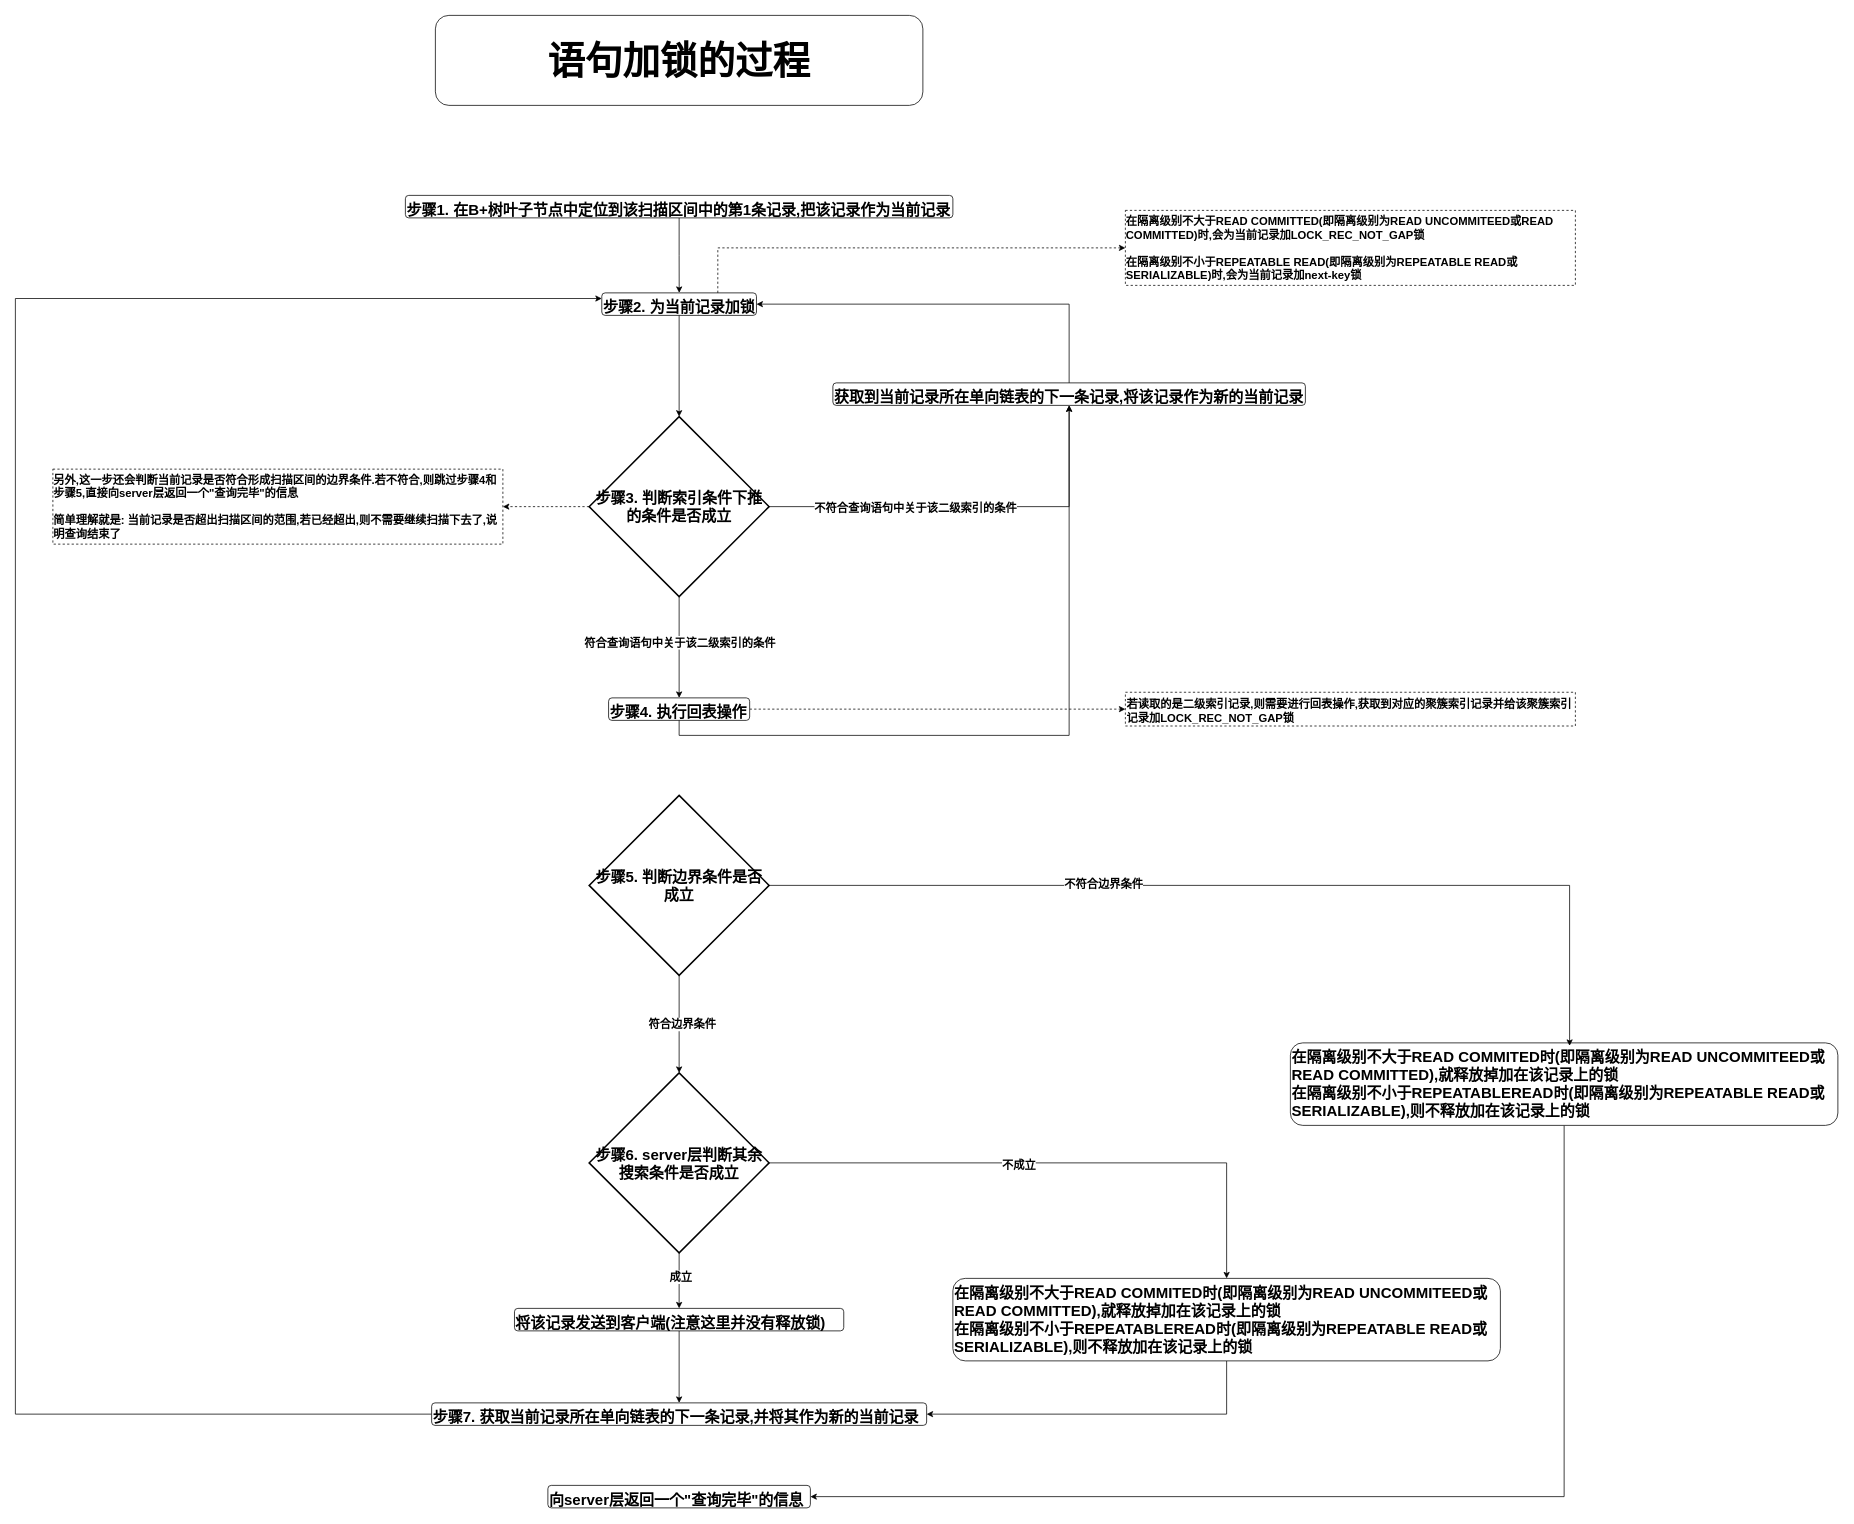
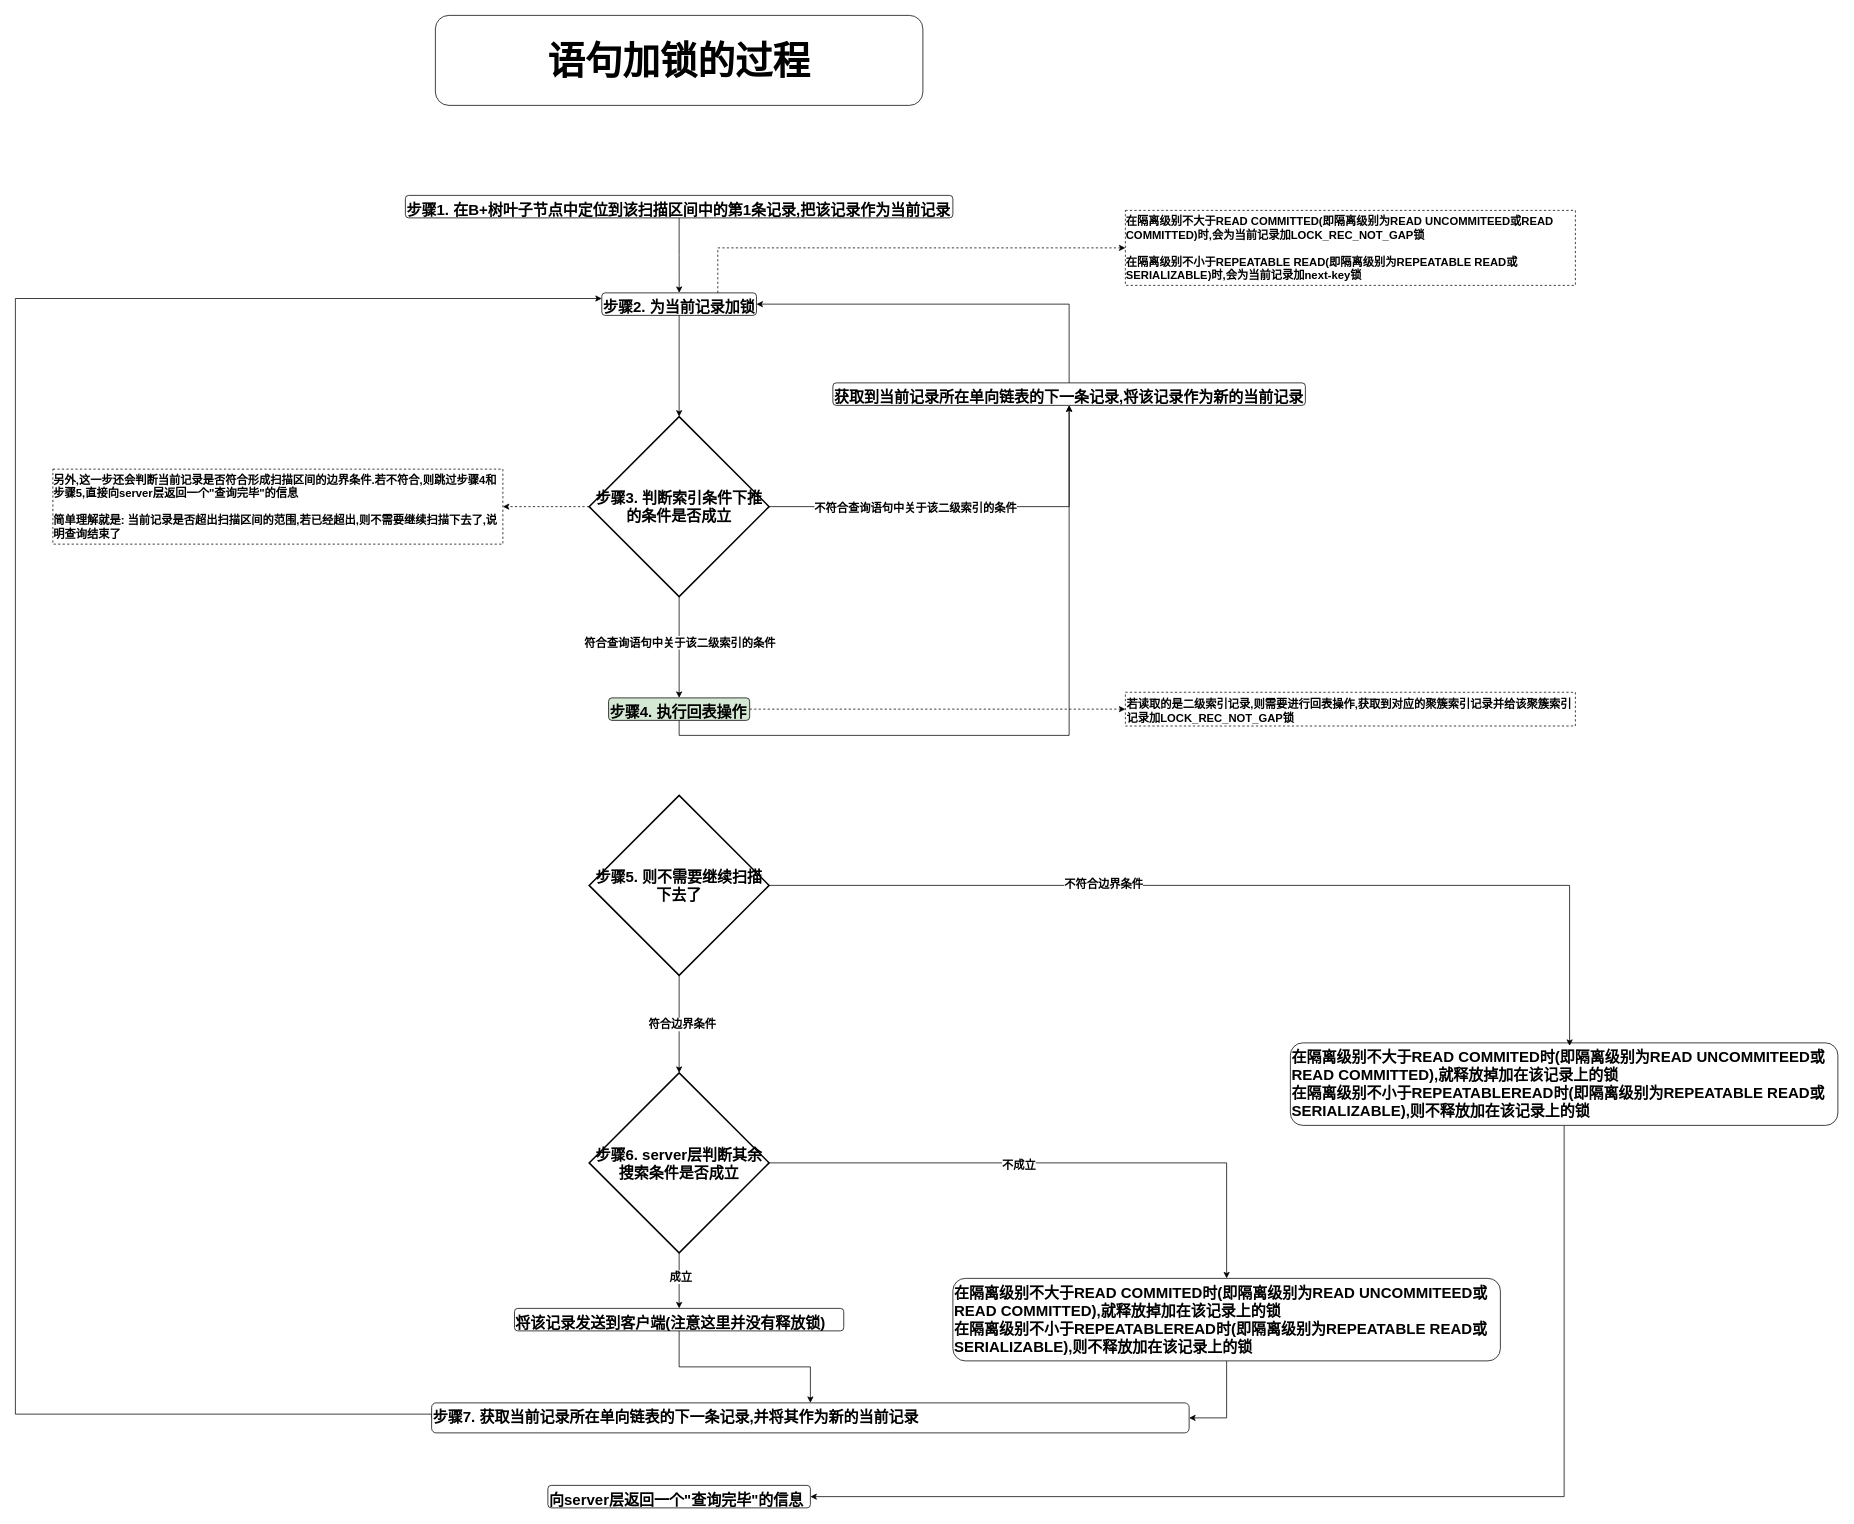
node "步骤4. 执行回表操作": fillcolor #ffffff -> #d5e8d4
node "步骤5. 判断边界条件是否成立": label "步骤5. 判断边界条件是否成立" -> "步骤5. 则不需要继续扫描下去了"
node "步骤7. 获取当前记录所在单向链表的下一条记录,并将其作为新的当前记录": size 495x23 -> 758x30
